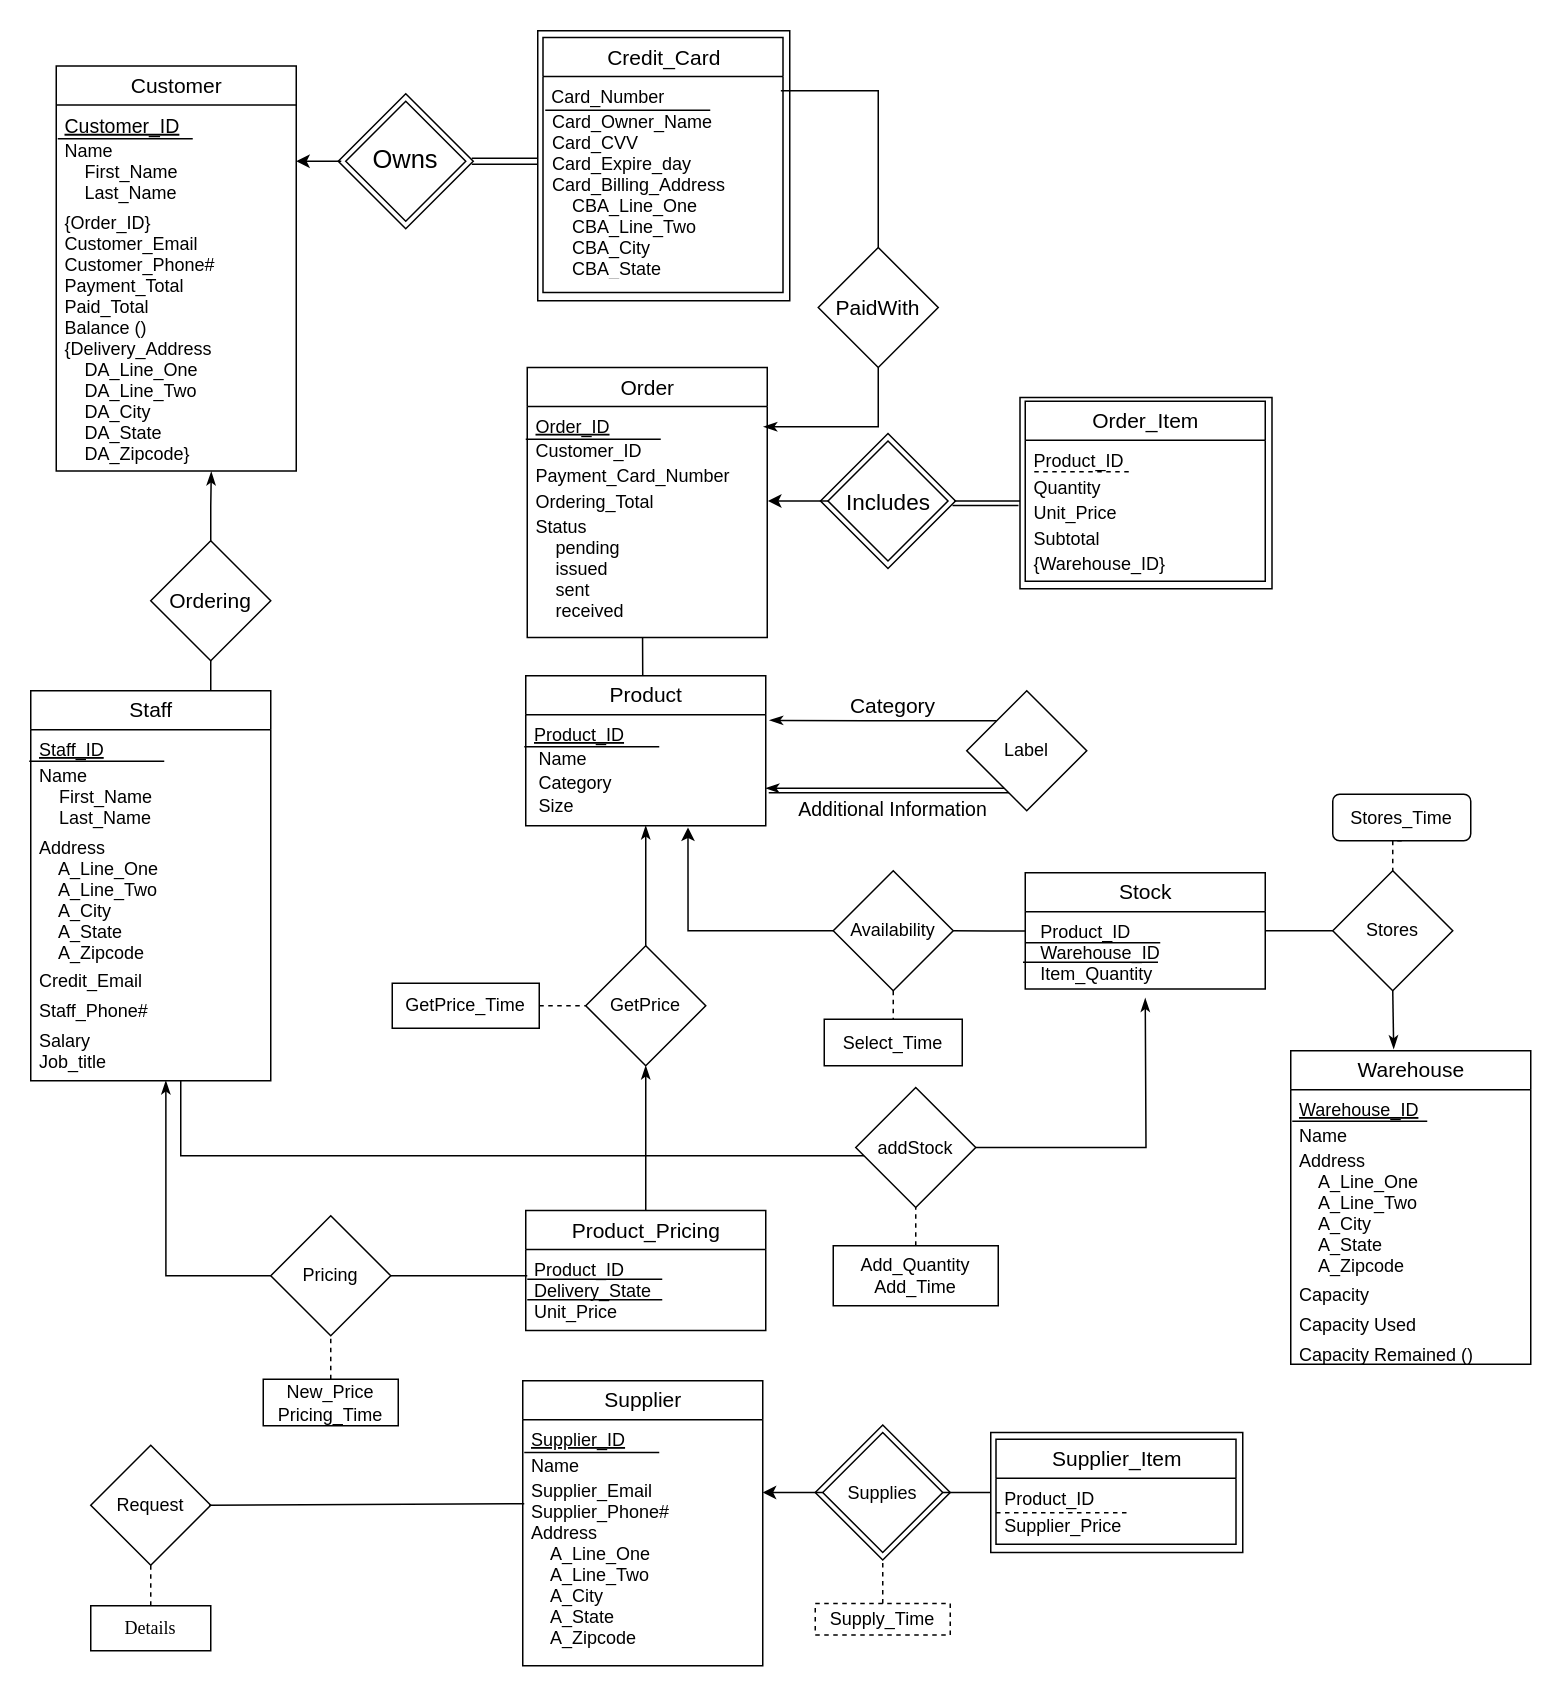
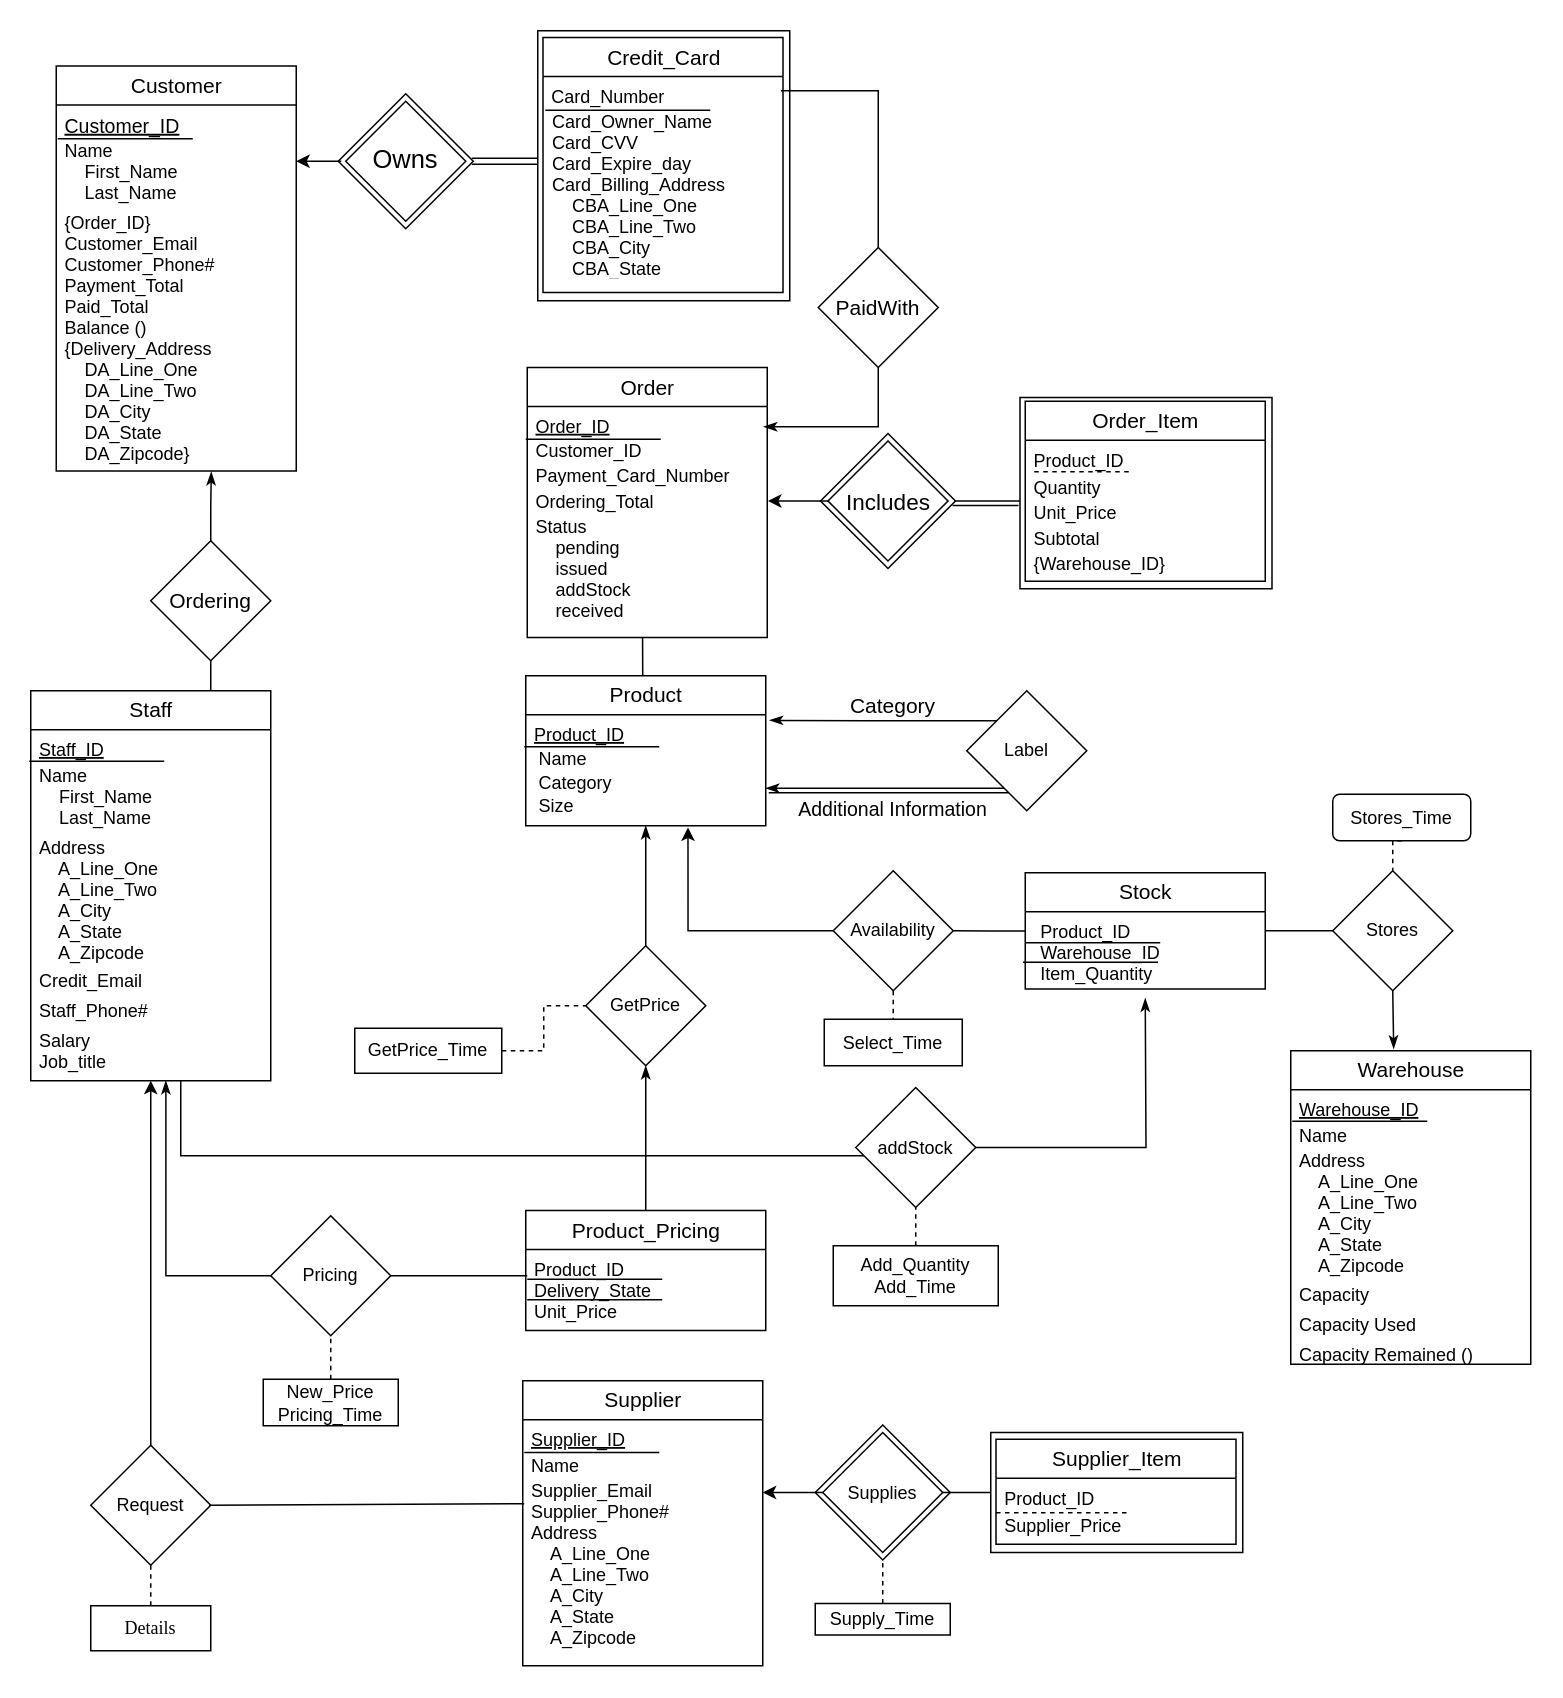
node "Status pending issued sent received": label "Status pending issued sent received" -> "Status pending issued addStock received"
node "GetPrice_Time": moved (466, 1006) -> (428, 1051)
edge "Request" -> "Salary Job_title": added
node "Supply_Time": style dashed -> solid
